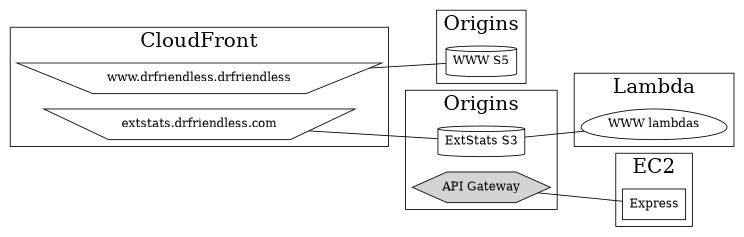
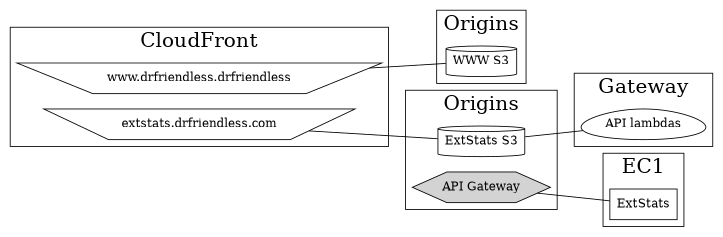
node "WWW S5": label "WWW S5" -> "WWW S3"
cluster "Lambda": label "Lambda" -> "Gateway"
node "WWW lambdas": label "WWW lambdas" -> "API lambdas"
cluster "EC2": label "EC2" -> "EC1"
node "Express": label "Express" -> "ExtStats"
